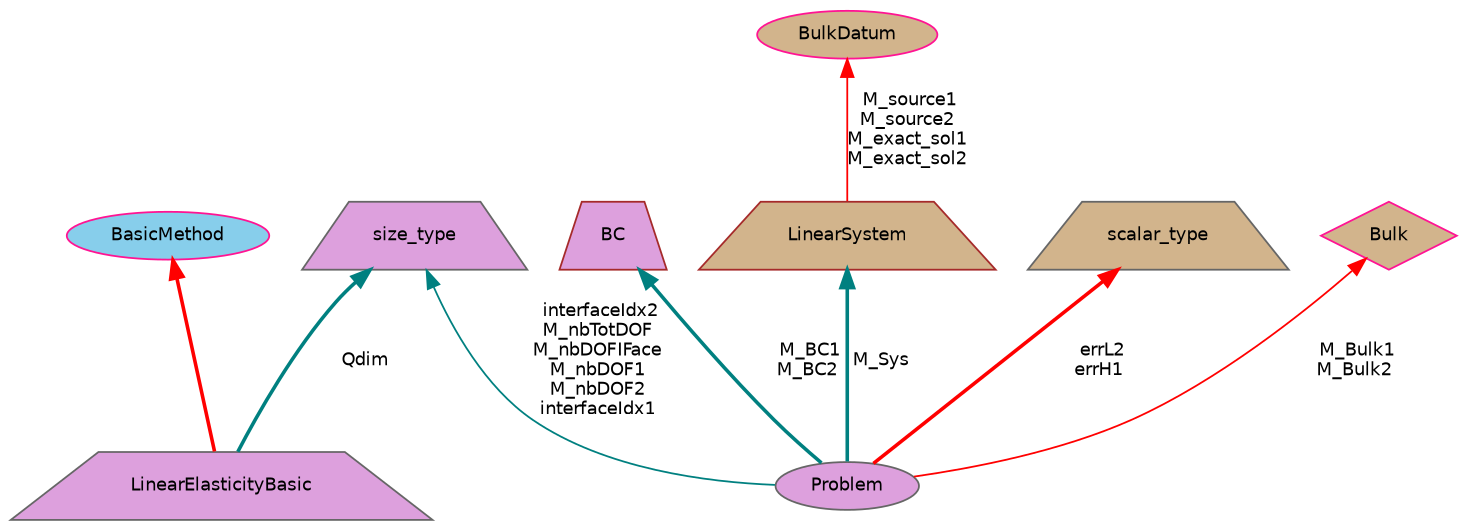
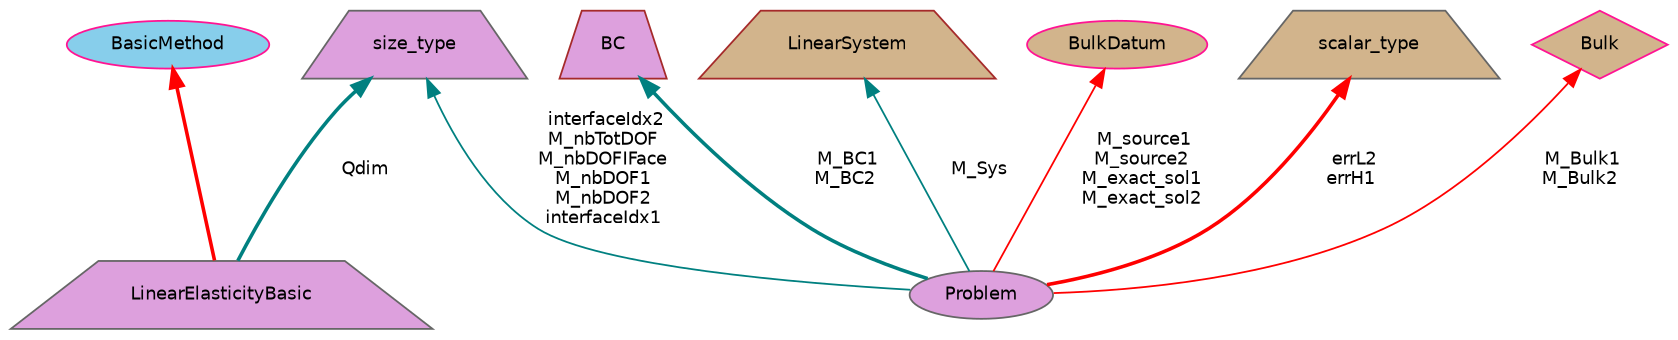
edge "LinearSystem" -> "BulkDatum": now "Problem" -> "BulkDatum"
edge "Problem" -> "LinearSystem": style bold -> solid
